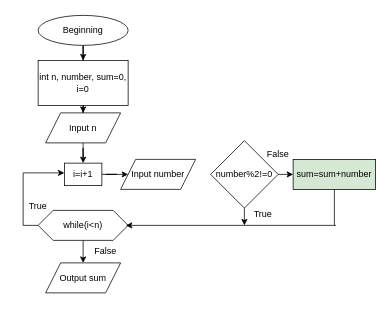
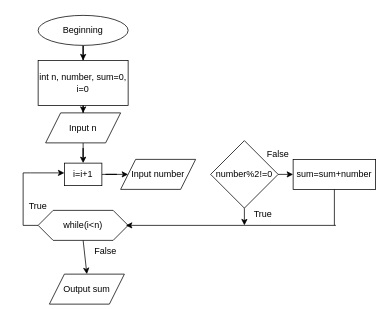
node "sum=sum+number": fillcolor #d5e8d4 -> #ffffff
node "Output sum": moved (83, 278) -> (87, 289)
